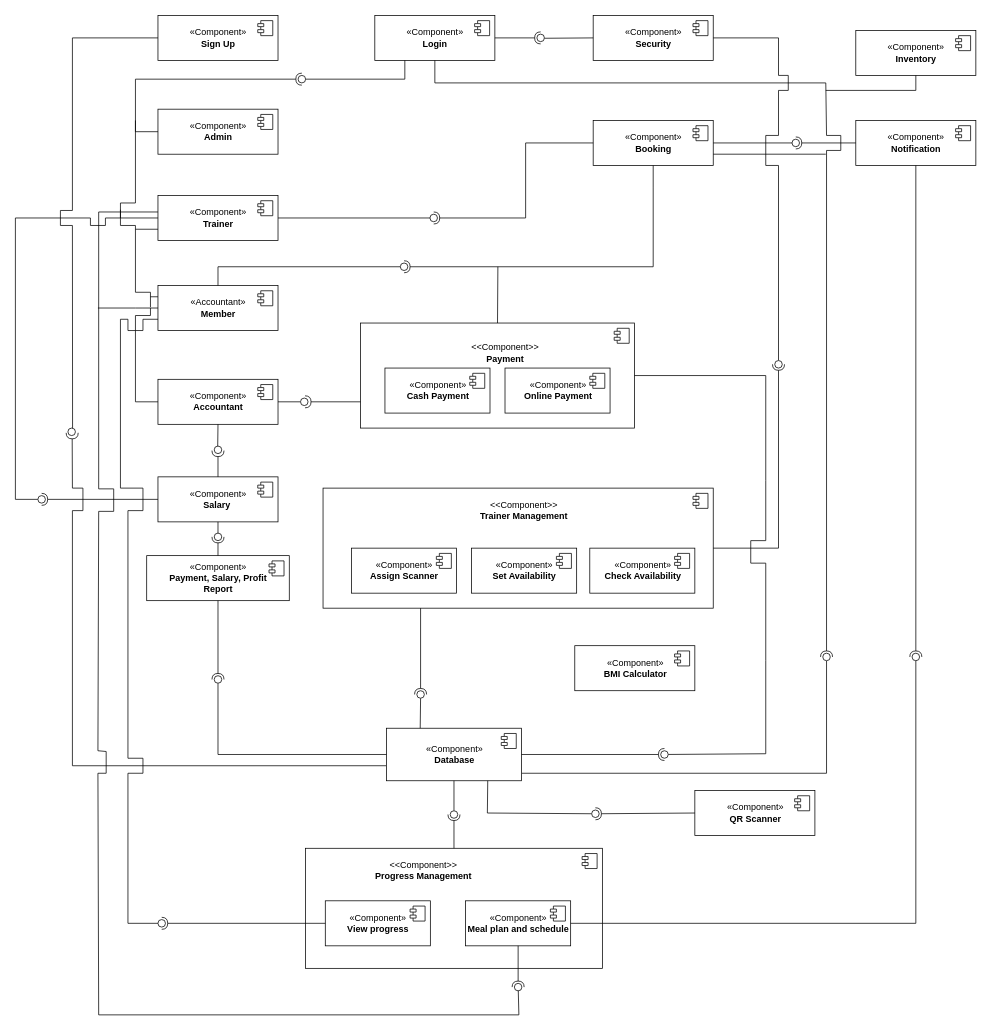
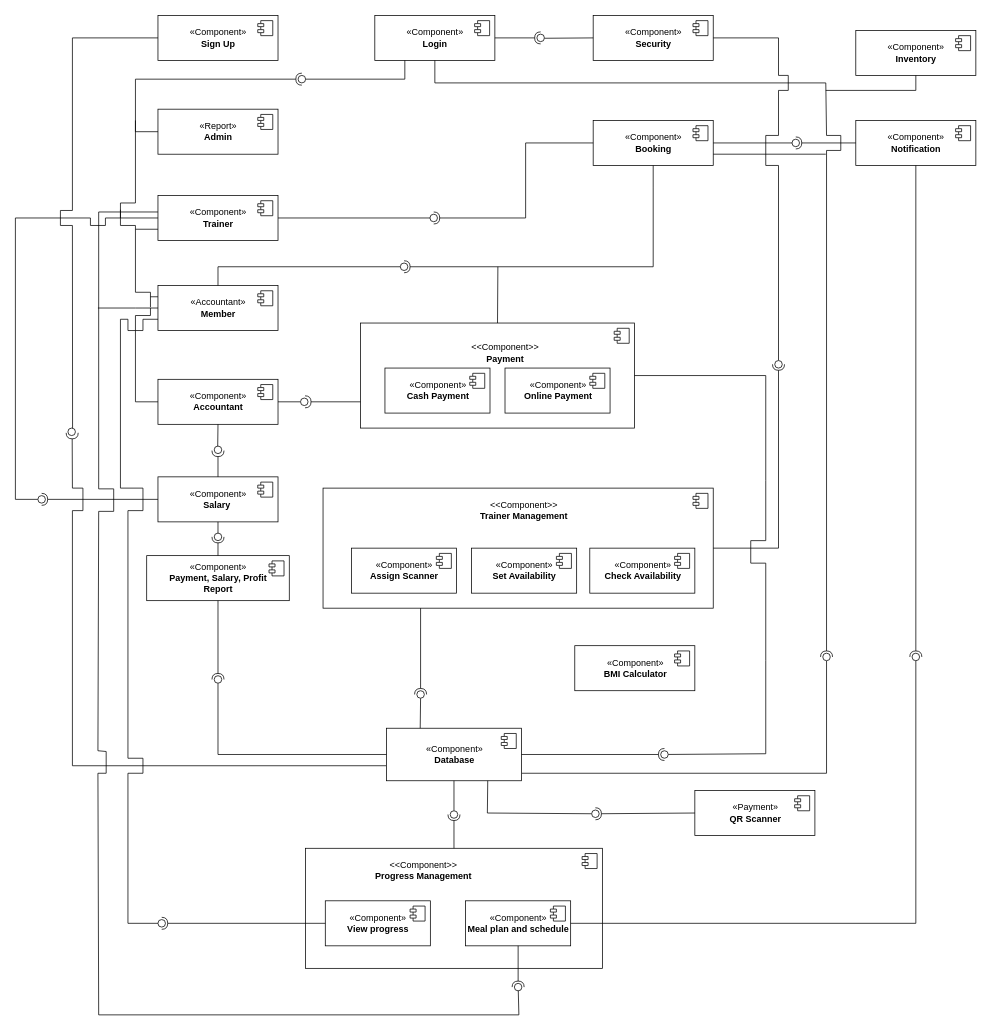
node "«Component» Admin": label "«Component» Admin" -> "«Report» Admin"
node "«Component» QR Scanner": label "«Component» QR Scanner" -> "«Payment» QR Scanner"
